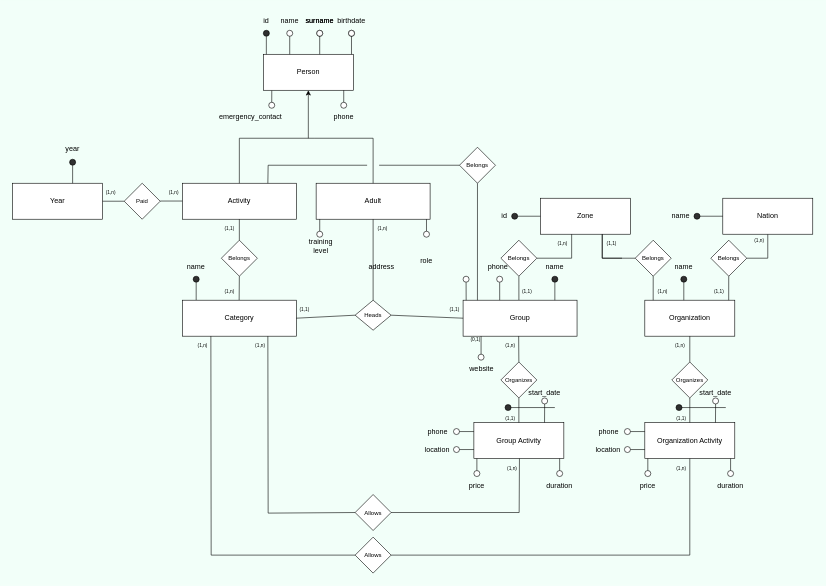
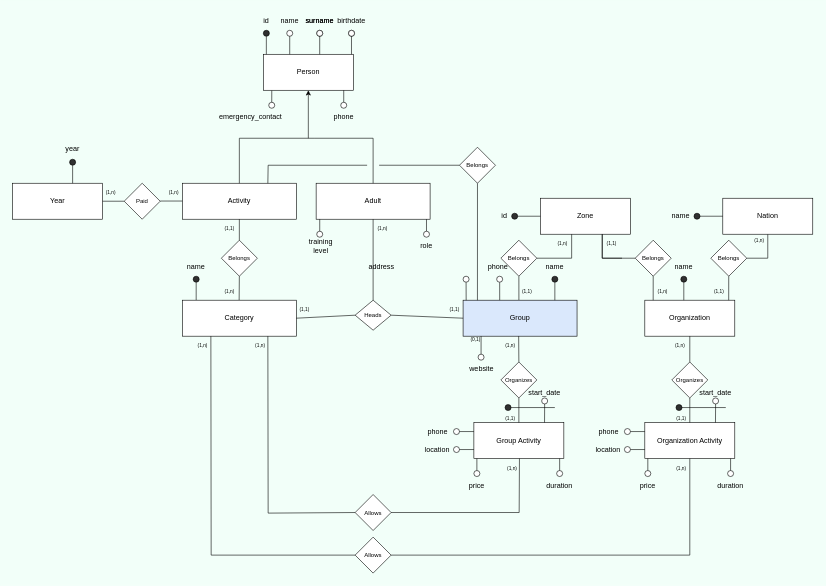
node "role": moved (426, 261) -> (426, 246)
node "Group": fillcolor #ffffff -> #dae8fc
